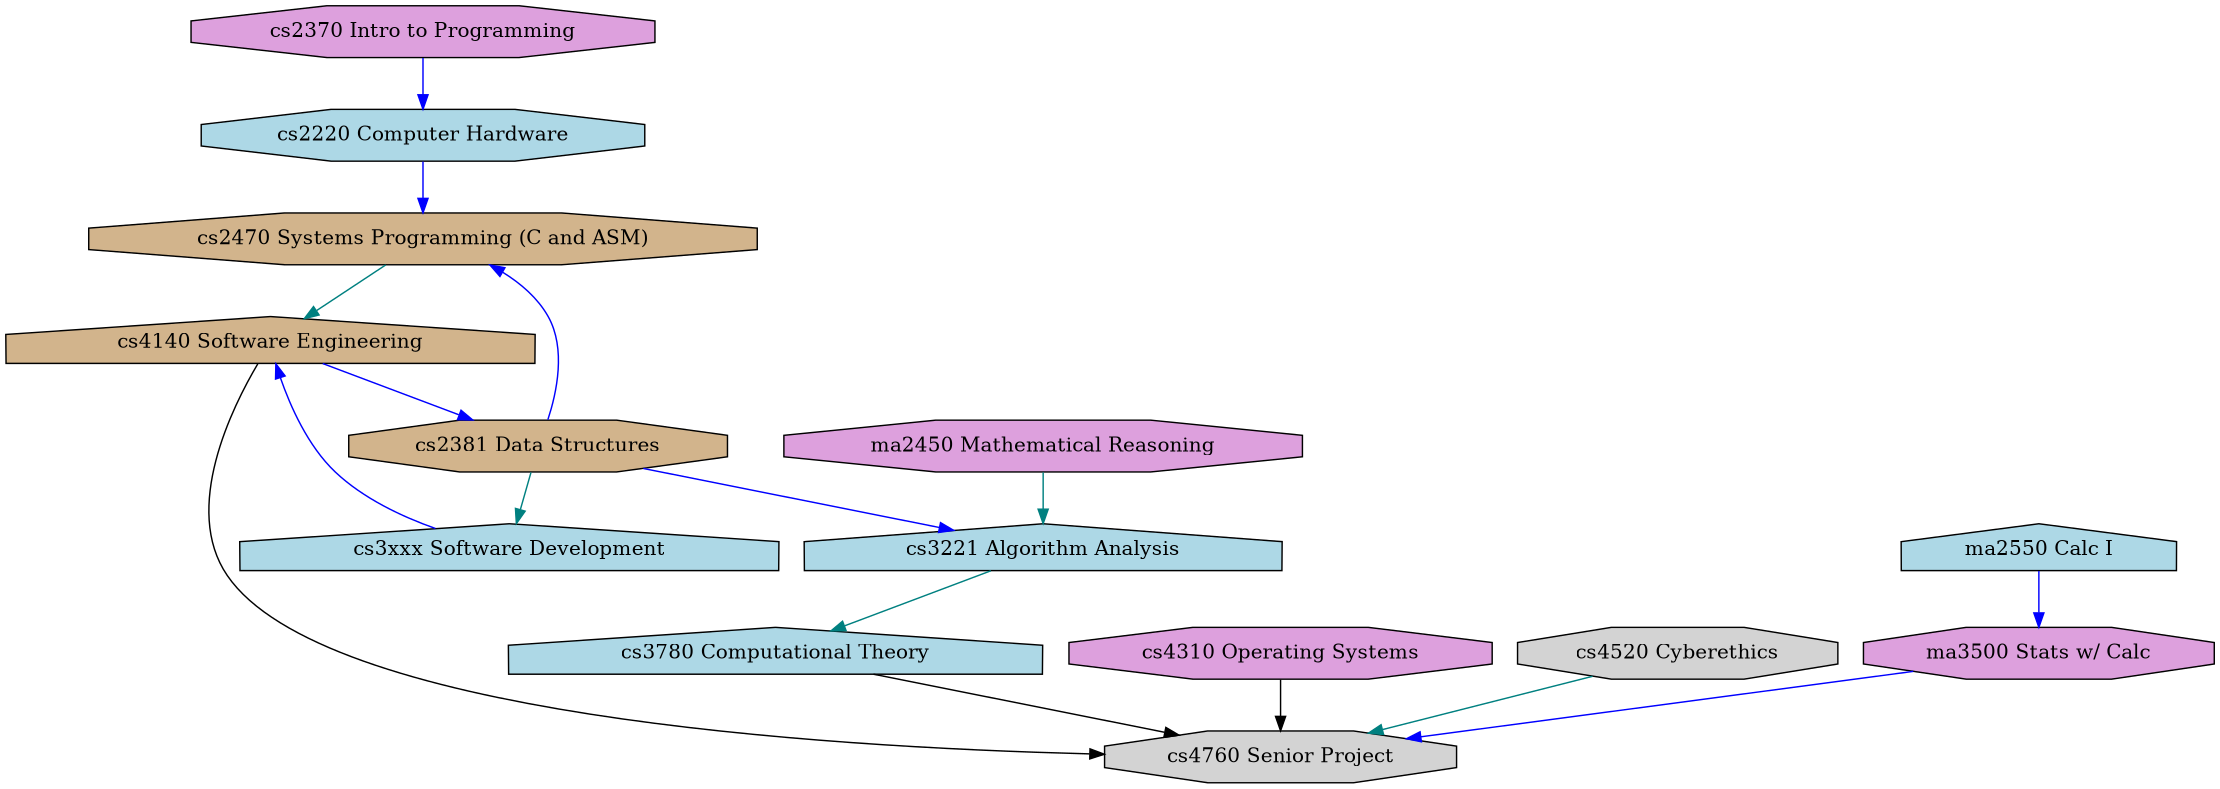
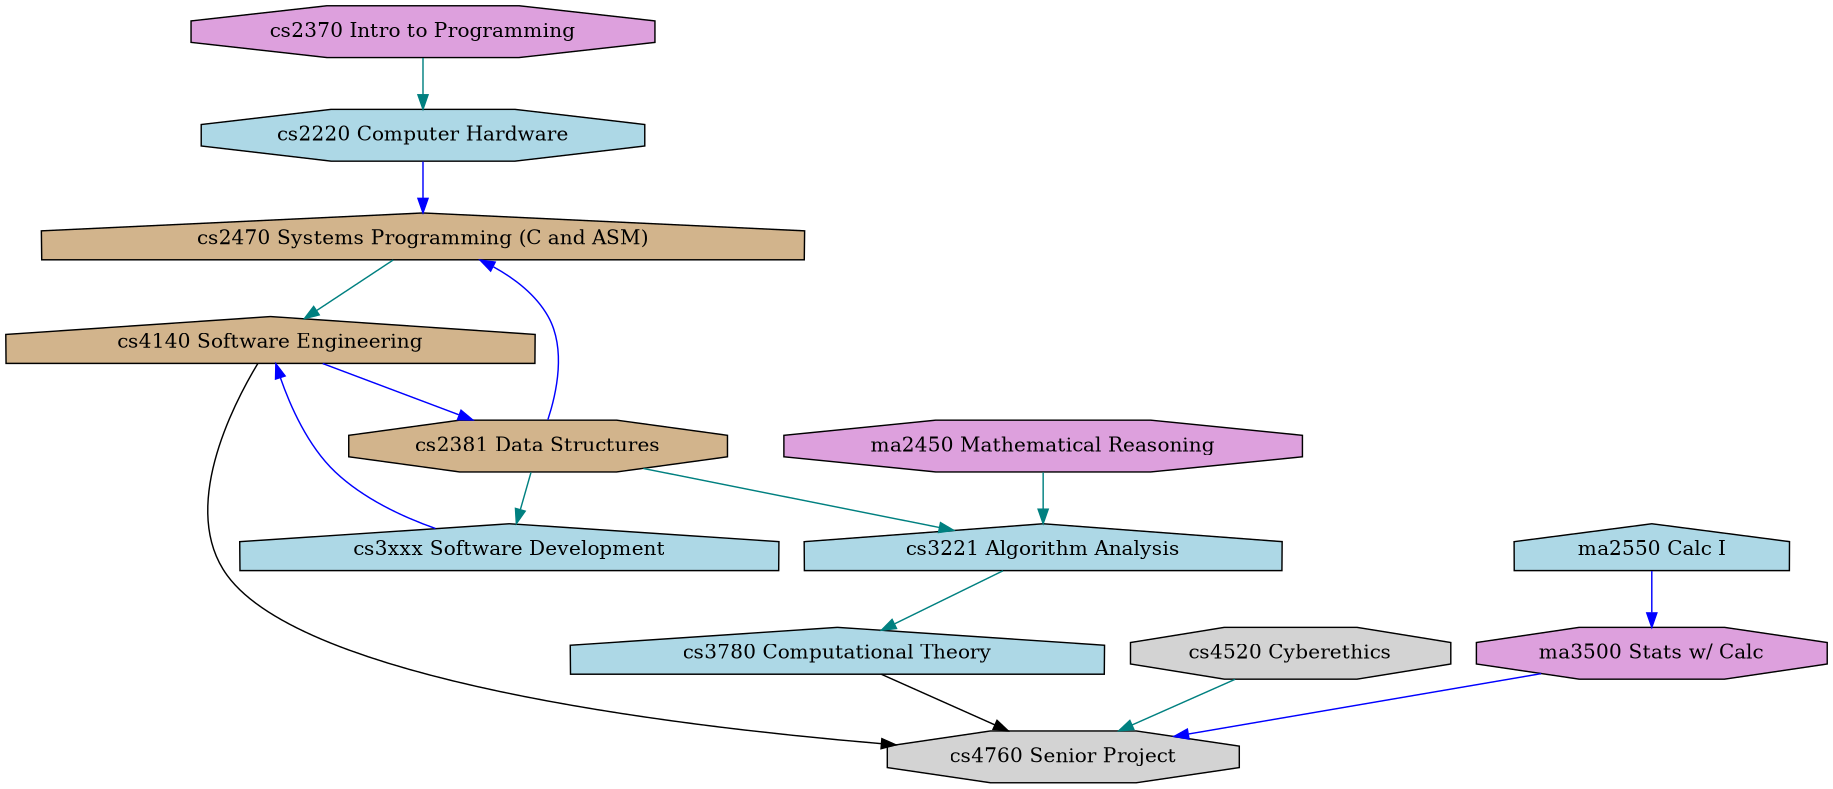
edge "cs2370 Intro to Programming" -> "cs2220 Computer Hardware": color blue -> teal
node "cs2470 Systems Programming (C and ASM)": shape octagon -> house
edge "cs2381 Data Structures" -> "cs3221 Algorithm Analysis": color blue -> teal
node "cs4310 Operating Systems": removed
